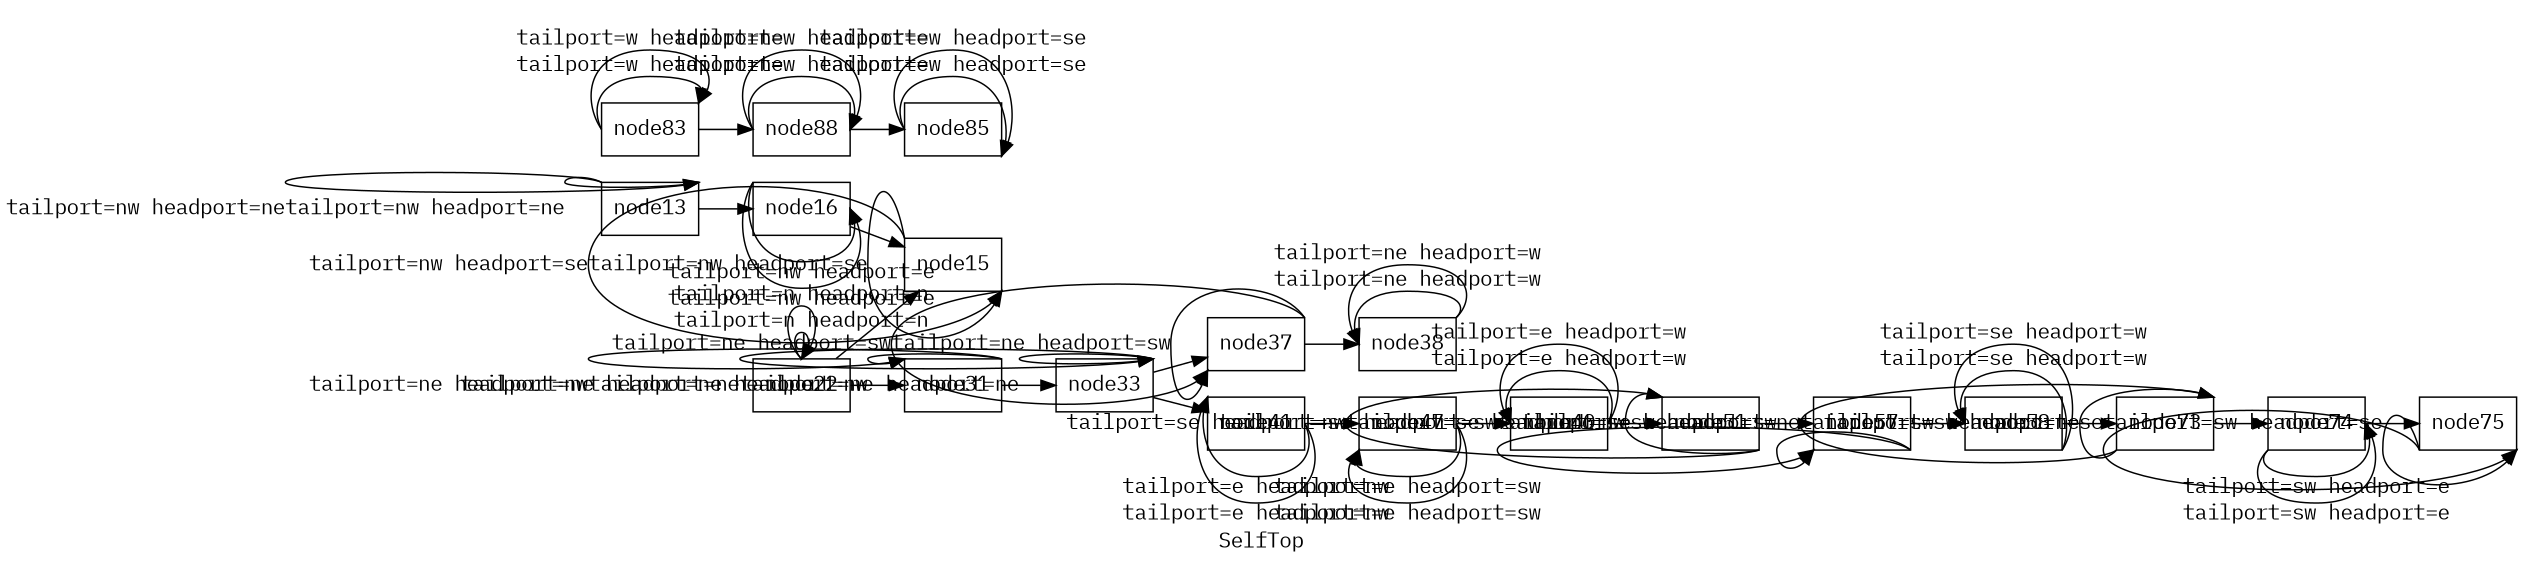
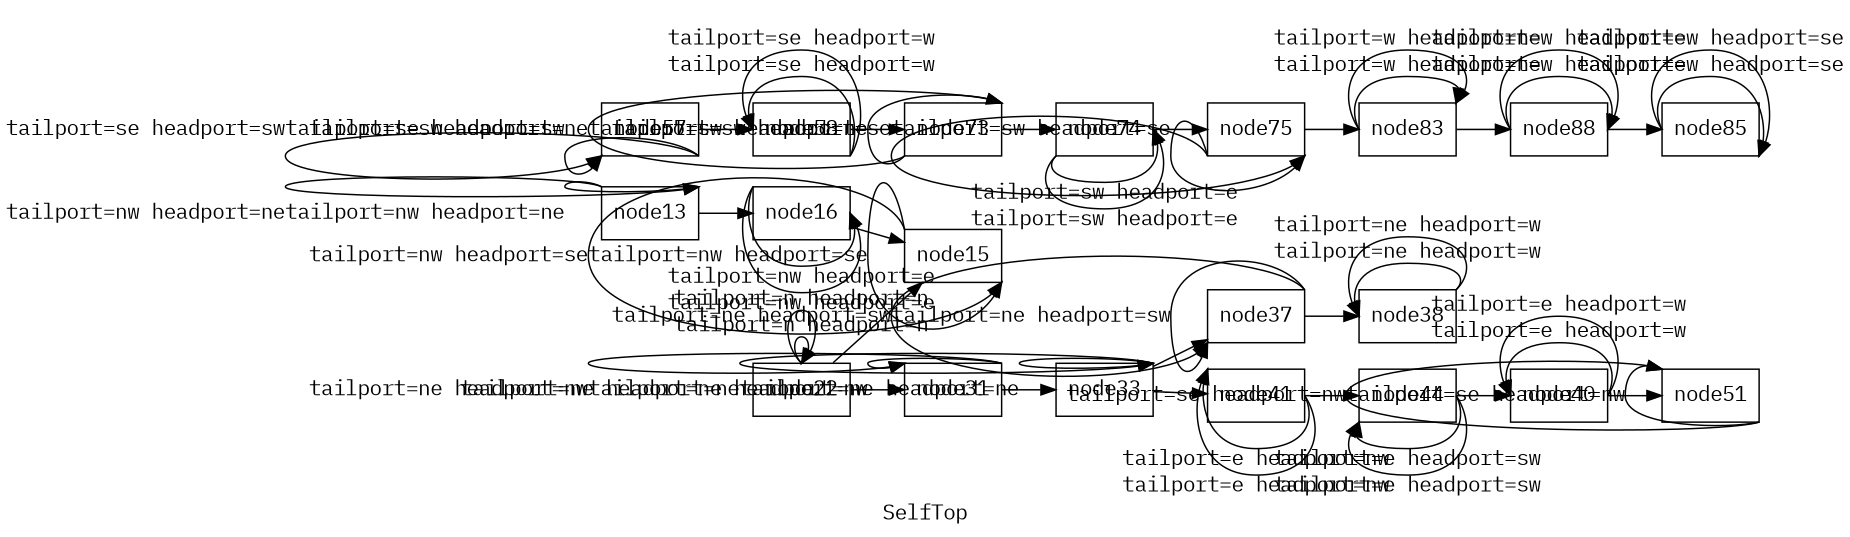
edge "node75" -> "node83": added
node "node47": label "node47" -> "node44"
edge "node51" -> "node57": removed
